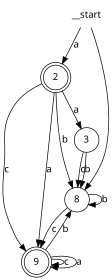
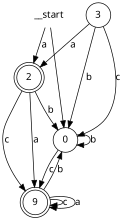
edge "2" -> "3": reversed
node "8": label "8" -> "0"
